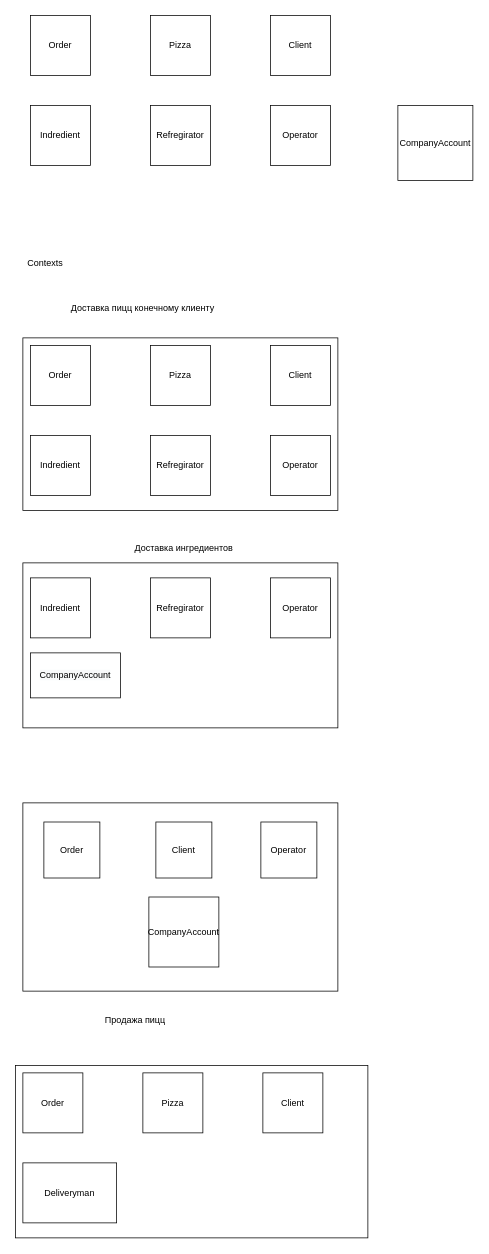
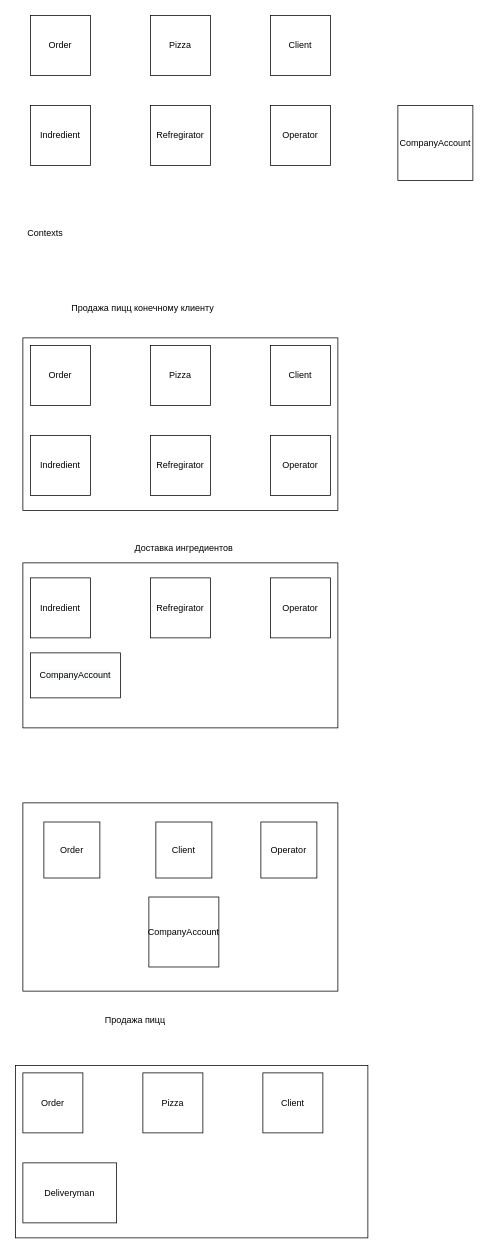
node "Contexts": moved (45, 263) -> (45, 233)
node "Доставка пицц конечному клиенту": label "Доставка пицц конечному клиенту" -> "Продажа пицц конечному клиенту"
